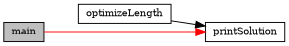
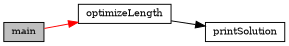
edge "main" -> "printSolution": now "main" -> "optimizeLength"
